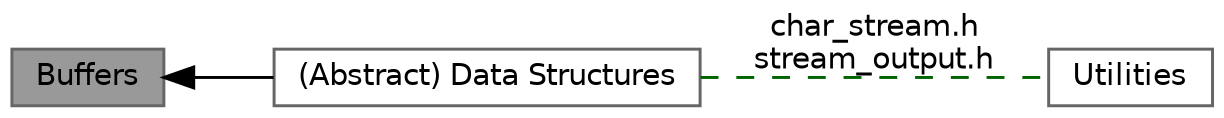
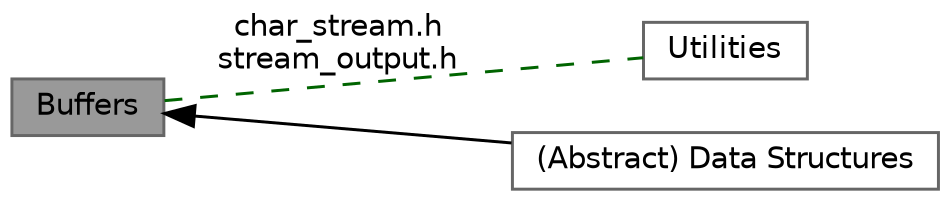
edge "(Abstract) Data Structures" -- "Utilities": now "Buffers" -- "Utilities"
